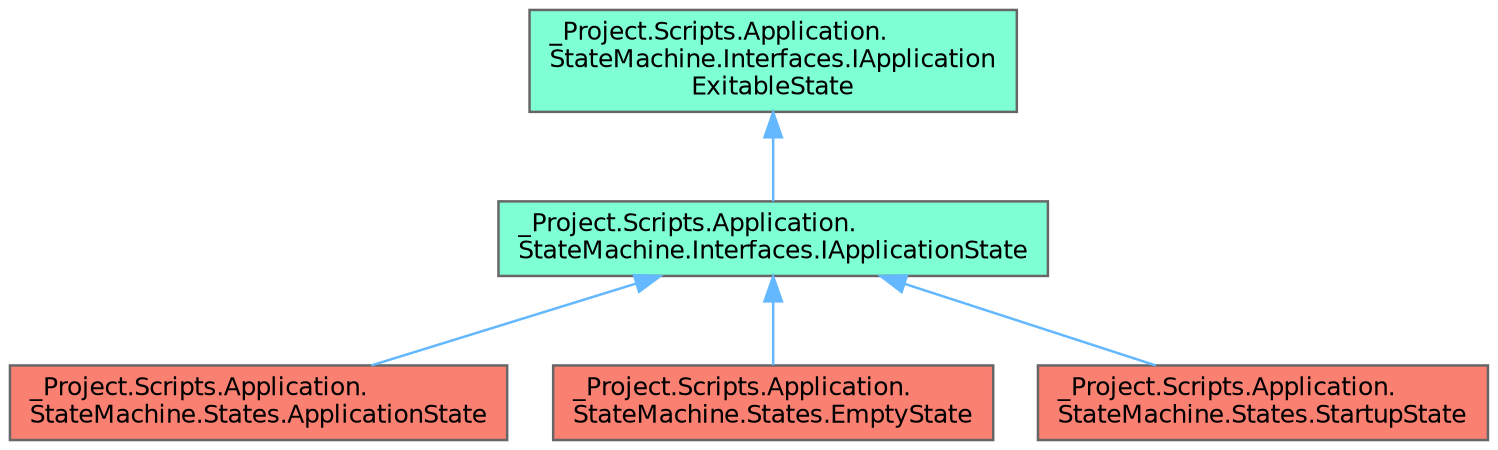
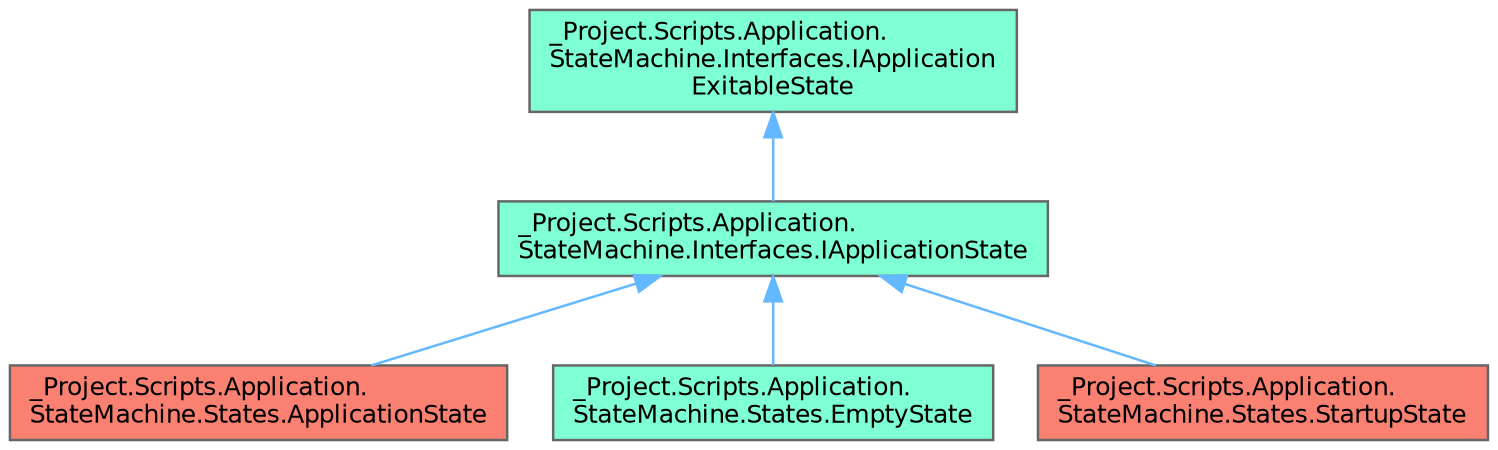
node "_Project.Scripts.Application. StateMachine.States.EmptyState": fillcolor salmon -> aquamarine
